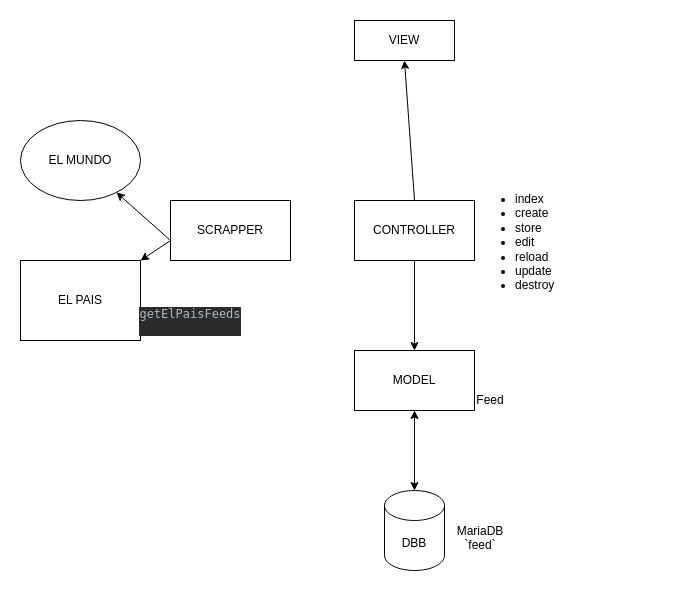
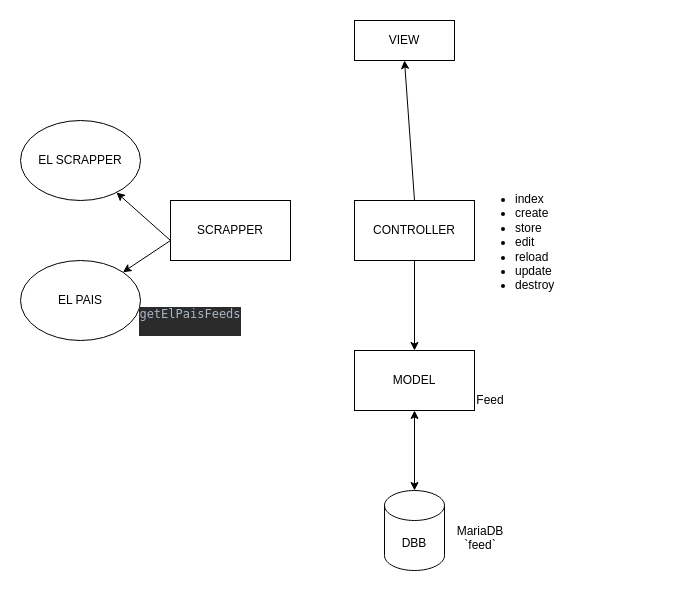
node "EL MUNDO": label "EL MUNDO" -> "EL SCRAPPER"
node "EL PAIS": shape rectangle -> ellipse
